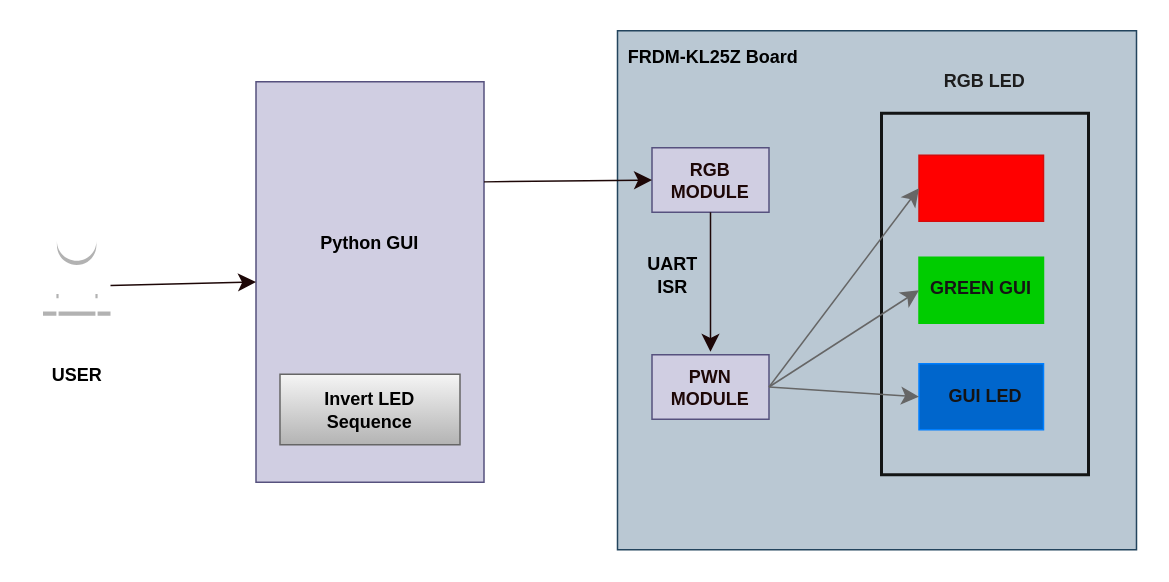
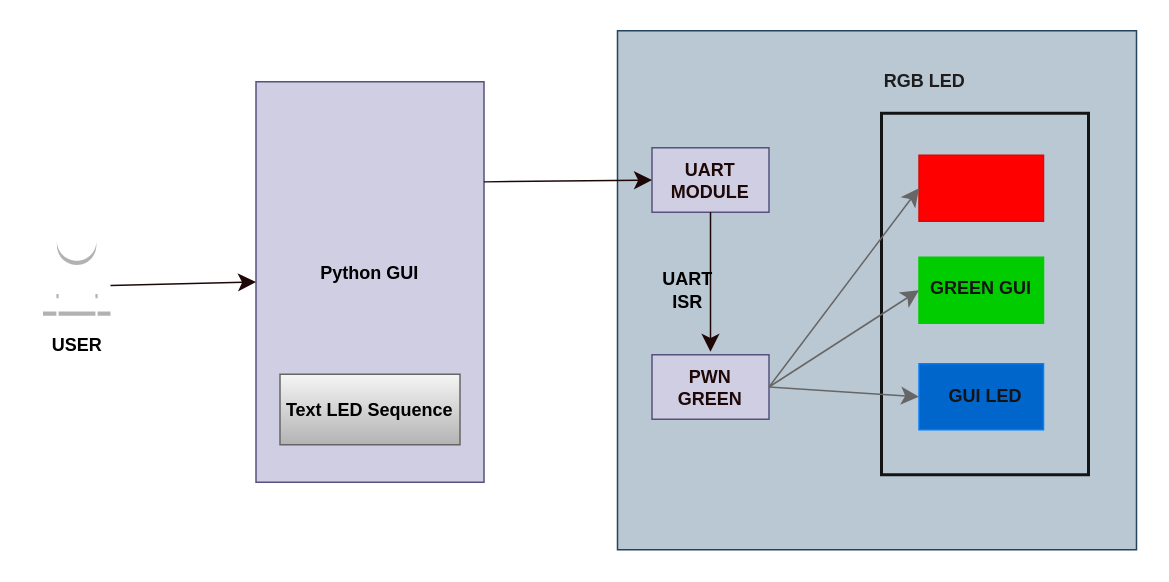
node "FRDM-KL25Z Board": removed
node "RGB LED": moved (985, 82) -> (925, 82)
node "RGB MODULE": label "RGB MODULE" -> "UART MODULE"
node "Python GUI": moved (370, 244) -> (370, 274)
node "UART ISR": moved (673, 275) -> (688, 290)
node "USER": moved (77, 375) -> (77, 345)
node "PWN MODULE": label "PWN MODULE" -> "PWN GREEN"
node "Invert LED Sequence": label "Invert LED Sequence" -> "Text LED Sequence"
